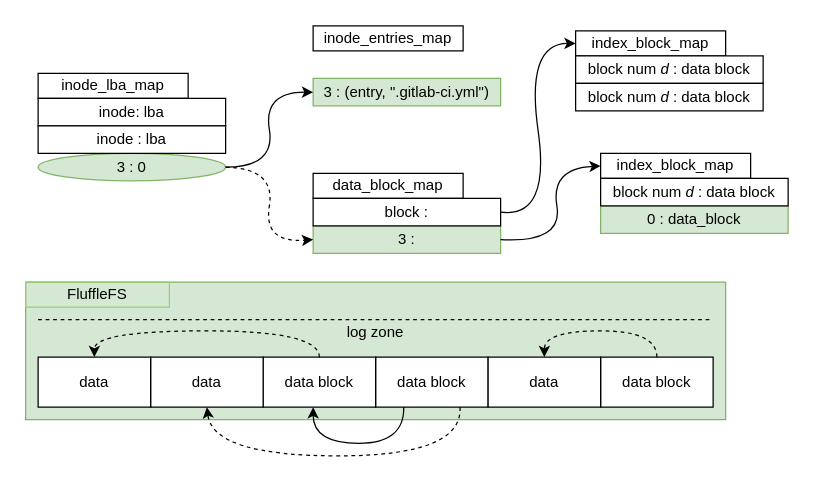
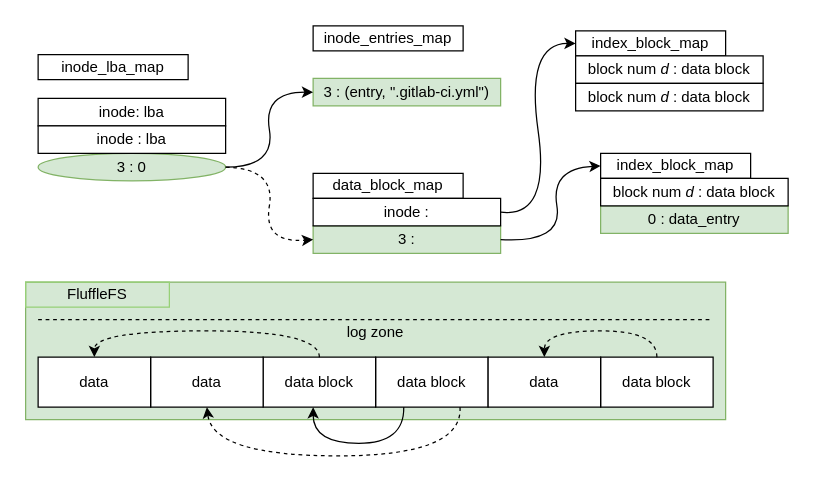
node "inode_lba_map": moved (113, 86) -> (113, 67)
node "block :": label "block :" -> "inode :"
node "0 : data_block": label "0 : data_block" -> "0 : data_entry"
